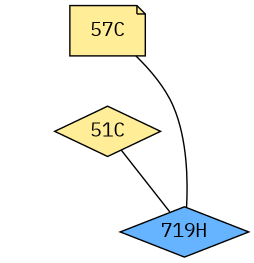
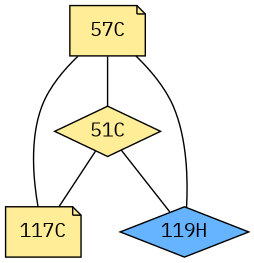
edge "57C" -- "51C": added
node "117C": added
node "719H": label "719H" -> "119H"
